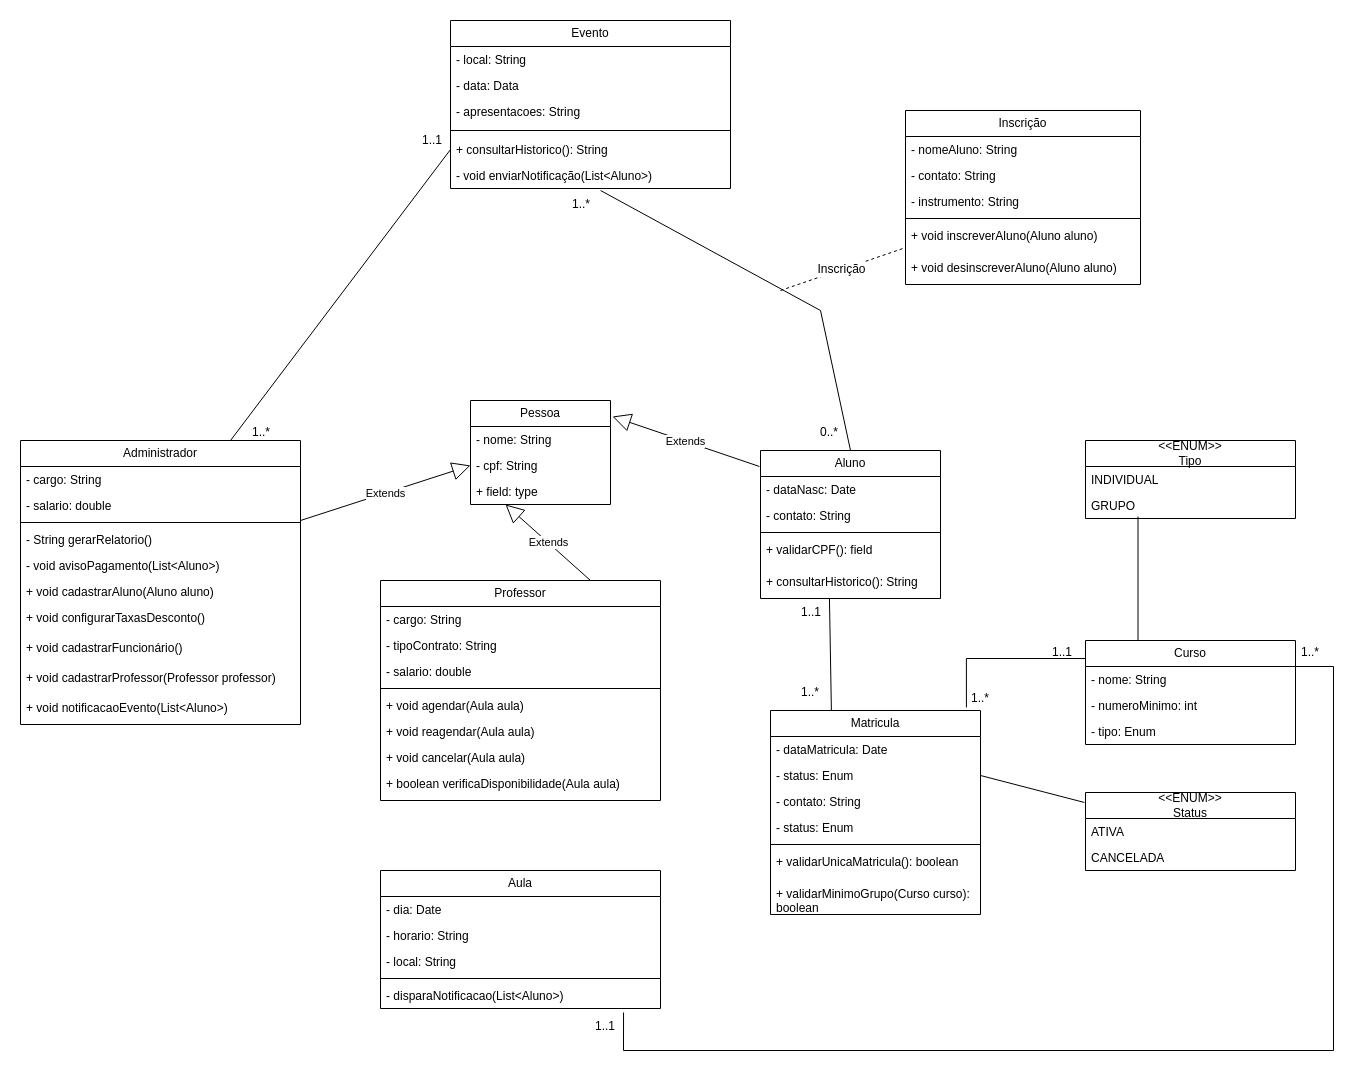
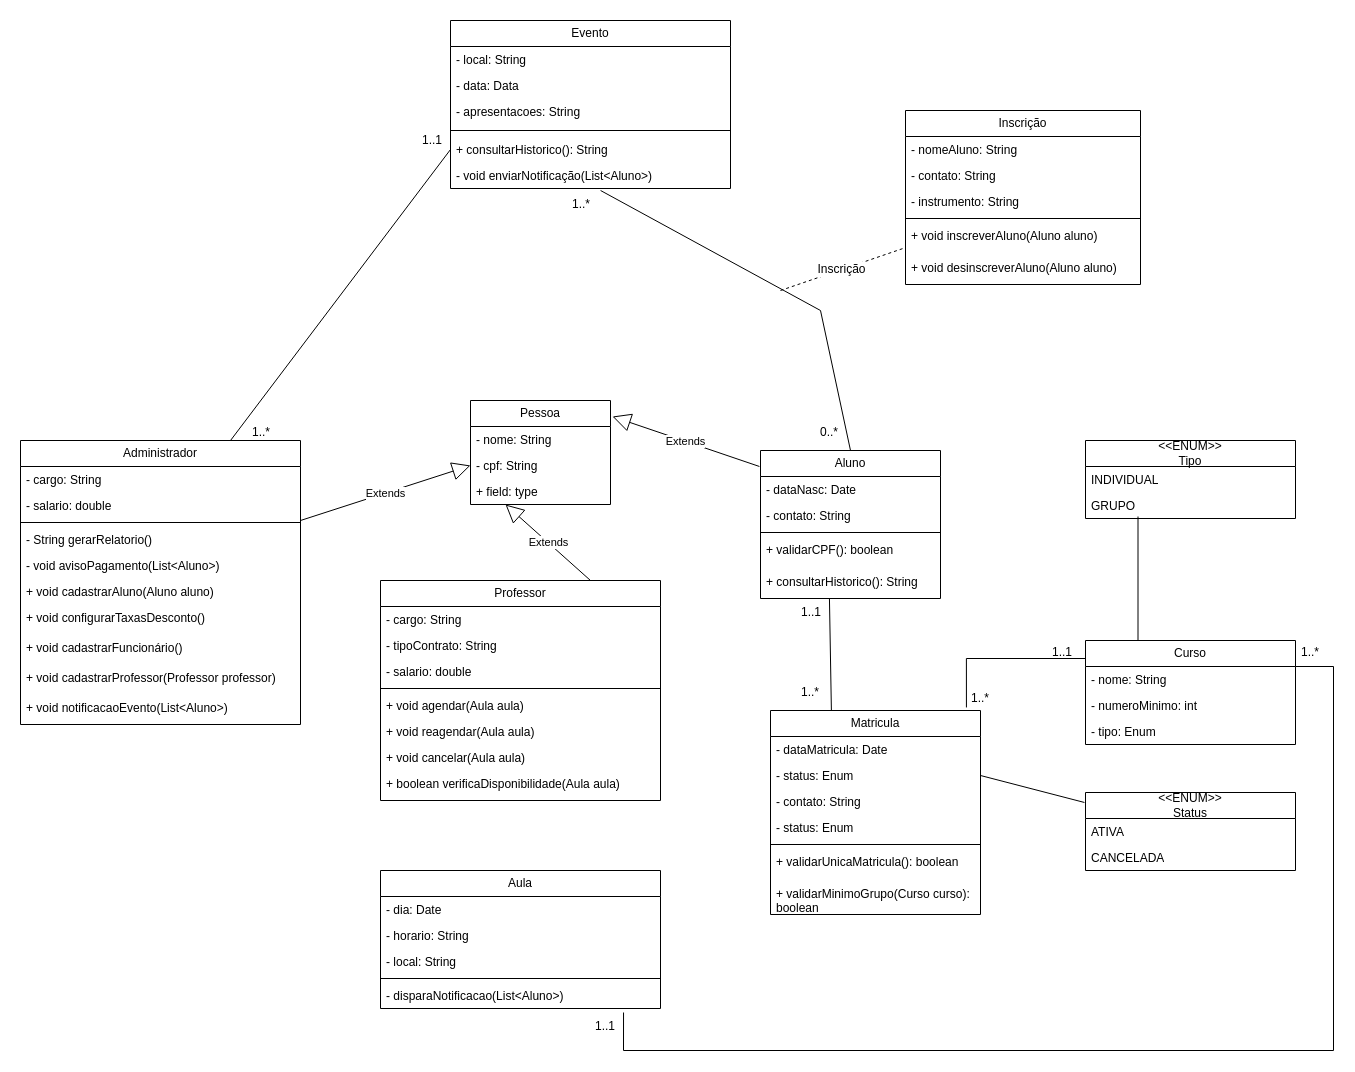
node "+ validarCPF(): field": label "+ validarCPF(): field" -> "+ validarCPF(): boolean"
